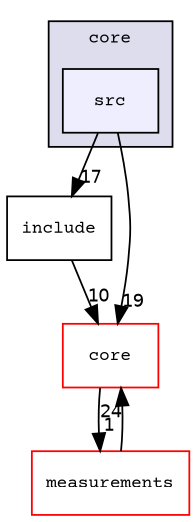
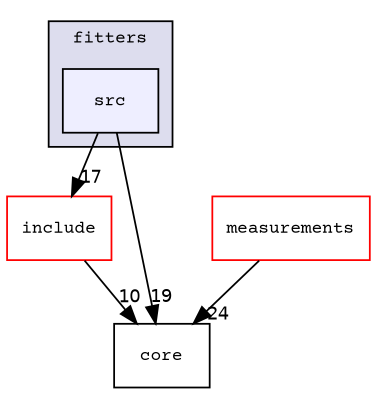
cluster "core": label "core" -> "fitters"
node "include": color black -> red
node "core": color red -> black
edge "core" -> "measurements": removed
